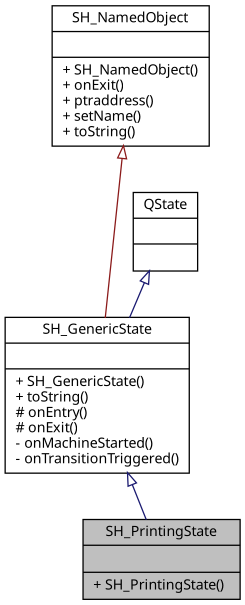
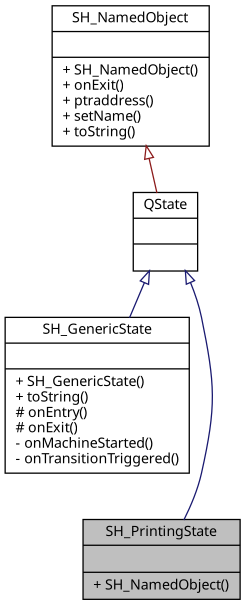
edge "SH_GenericState" -> "SH_NamedObject": now "QState" -> "SH_NamedObject"
edge "SH_PrintingState" -> "SH_GenericState": now "SH_PrintingState" -> "QState"
node "SH_PrintingState": text "+ SH_PrintingState()" -> "+ SH_NamedObject()"
